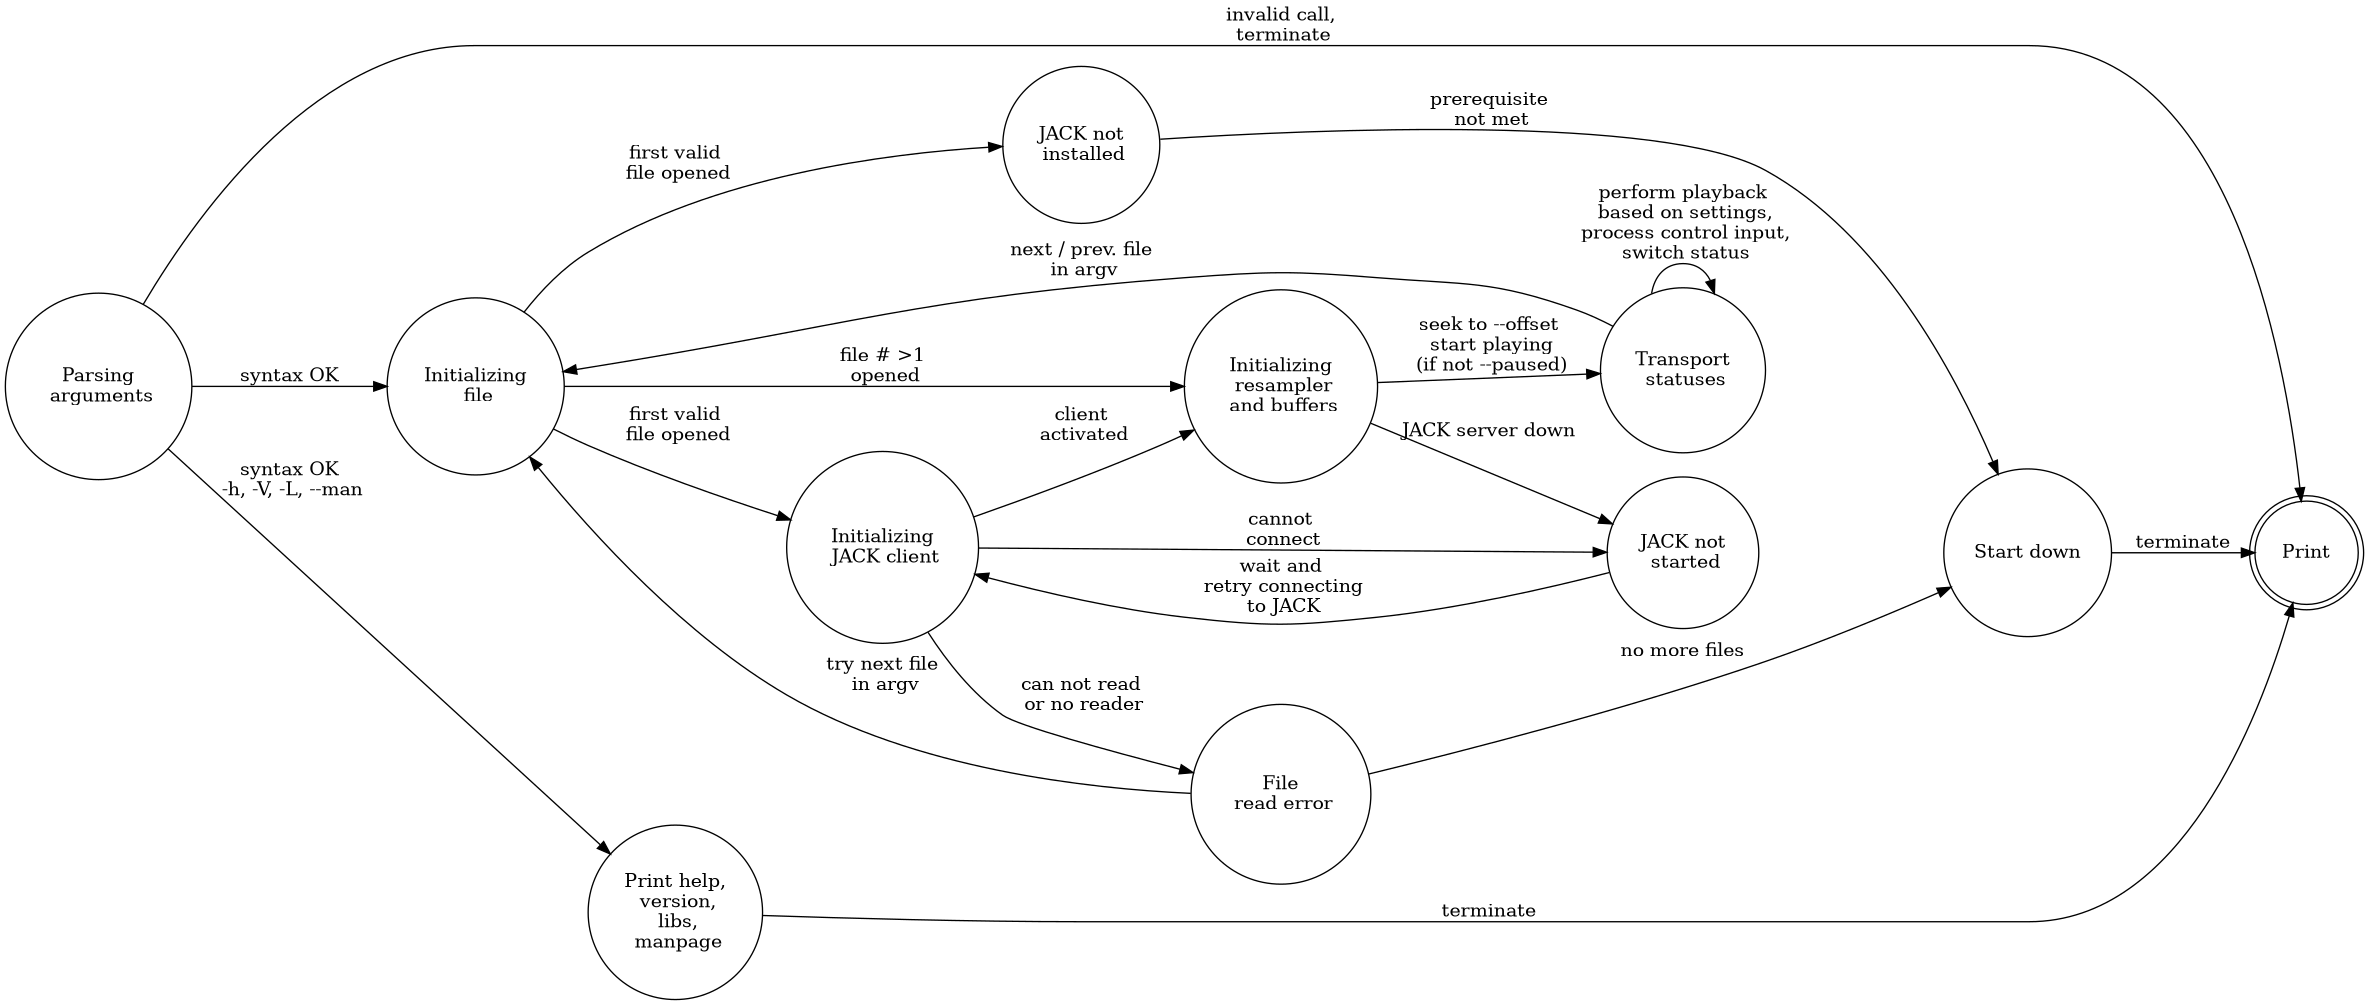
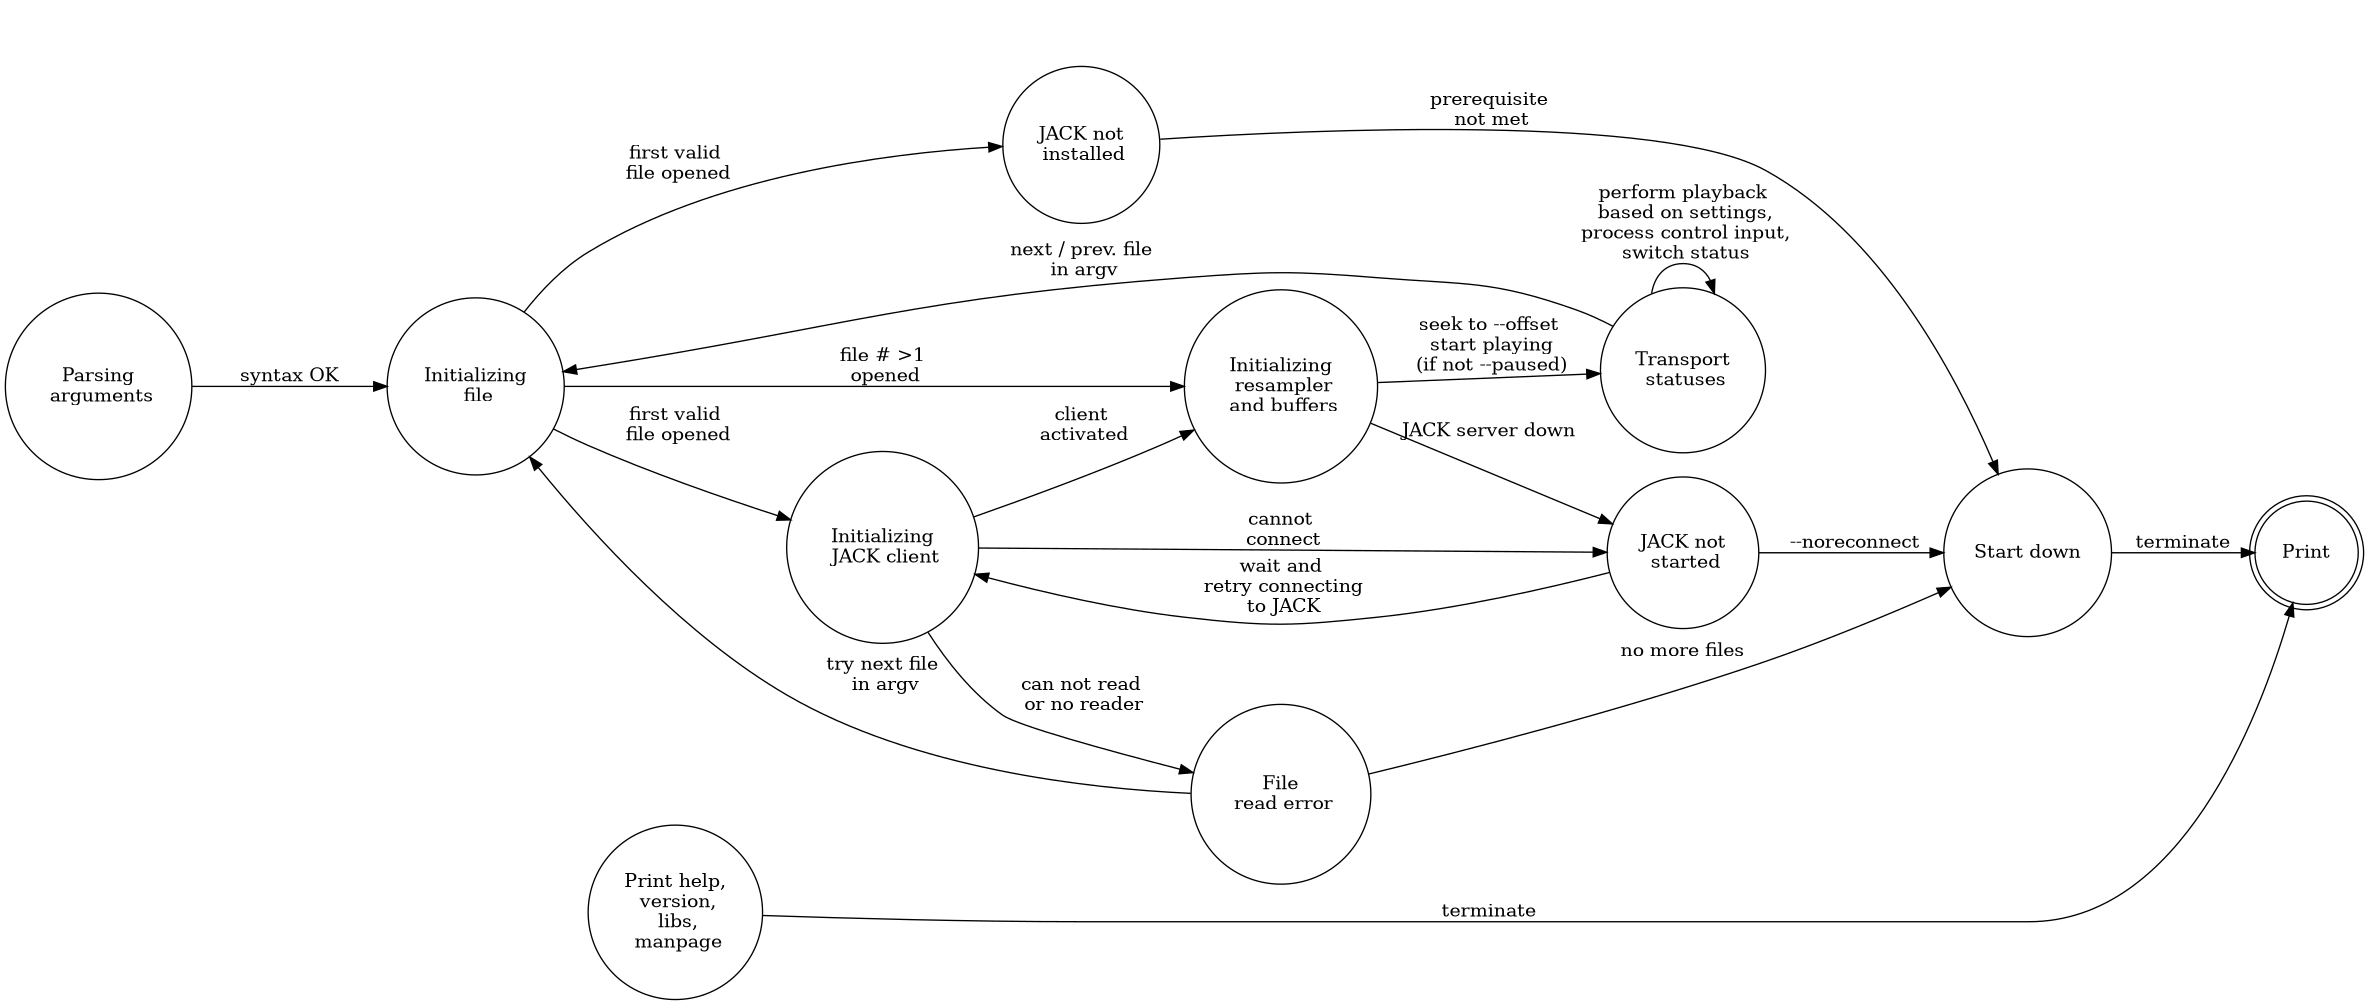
edge "Parsing arguments" -> "Print": removed, label "invalid call, terminate"
edge "JACK not started" -> "Start down": added, label "--noreconnect"
edge "Parsing arguments" -> "Print help, version, libs, manpage": removed, label "syntax OK -h, -V, -L, --man"
